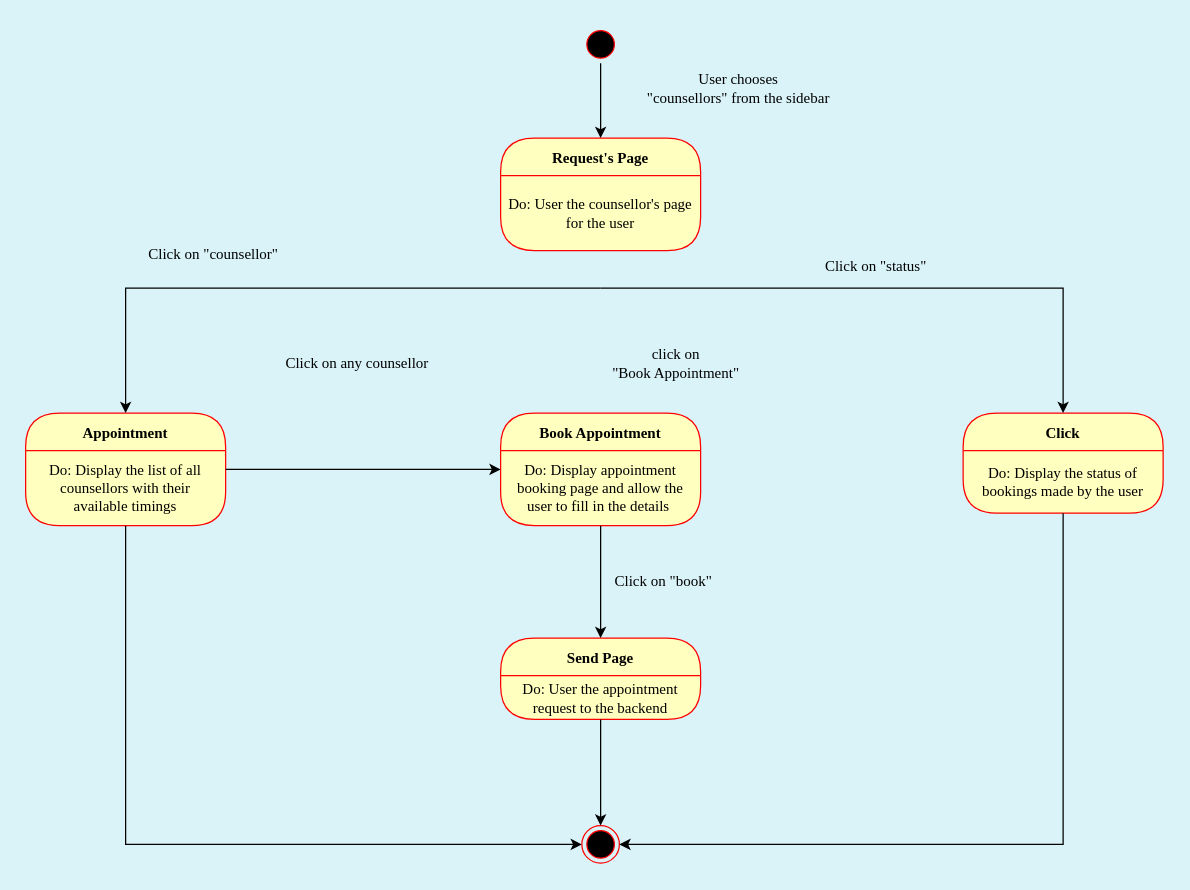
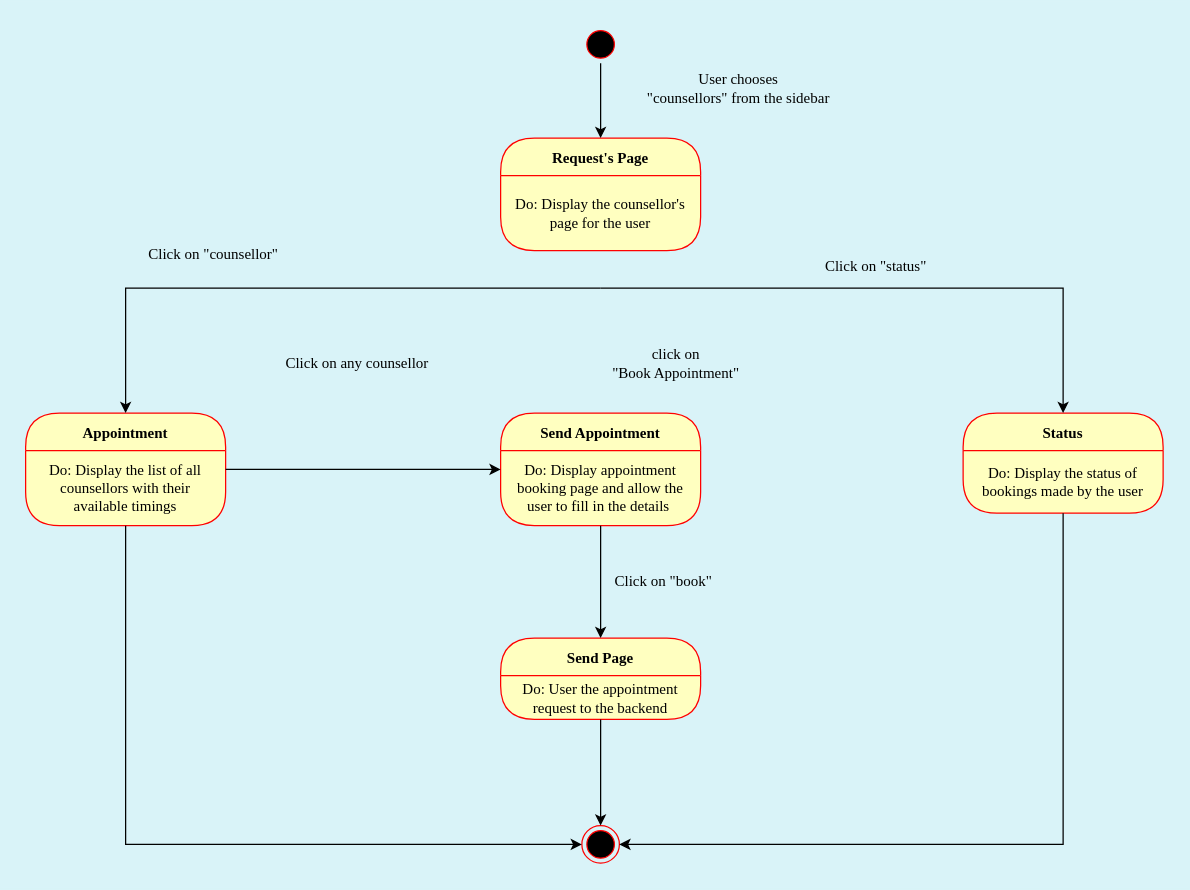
node "Do: User the counsellor's page for the user": label "Do: User the counsellor's page for the user" -> "Do: Display the counsellor's page for the user"
node "Book Appointment": label "Book Appointment" -> "Send Appointment"
node "Click": label "Click" -> "Status"
